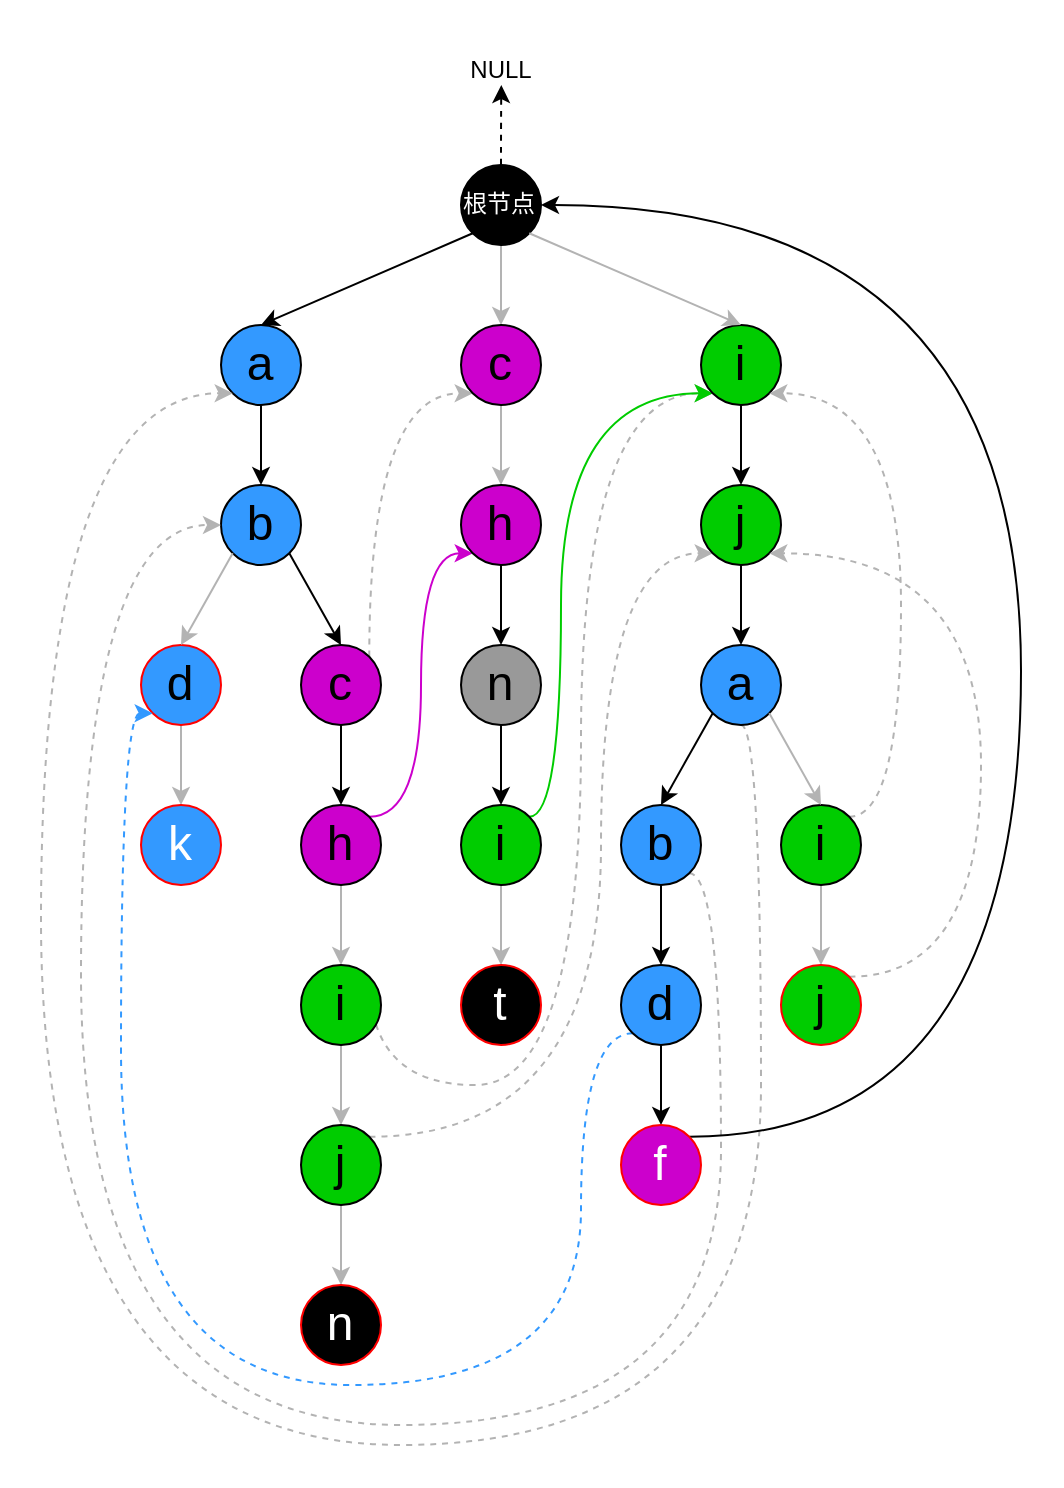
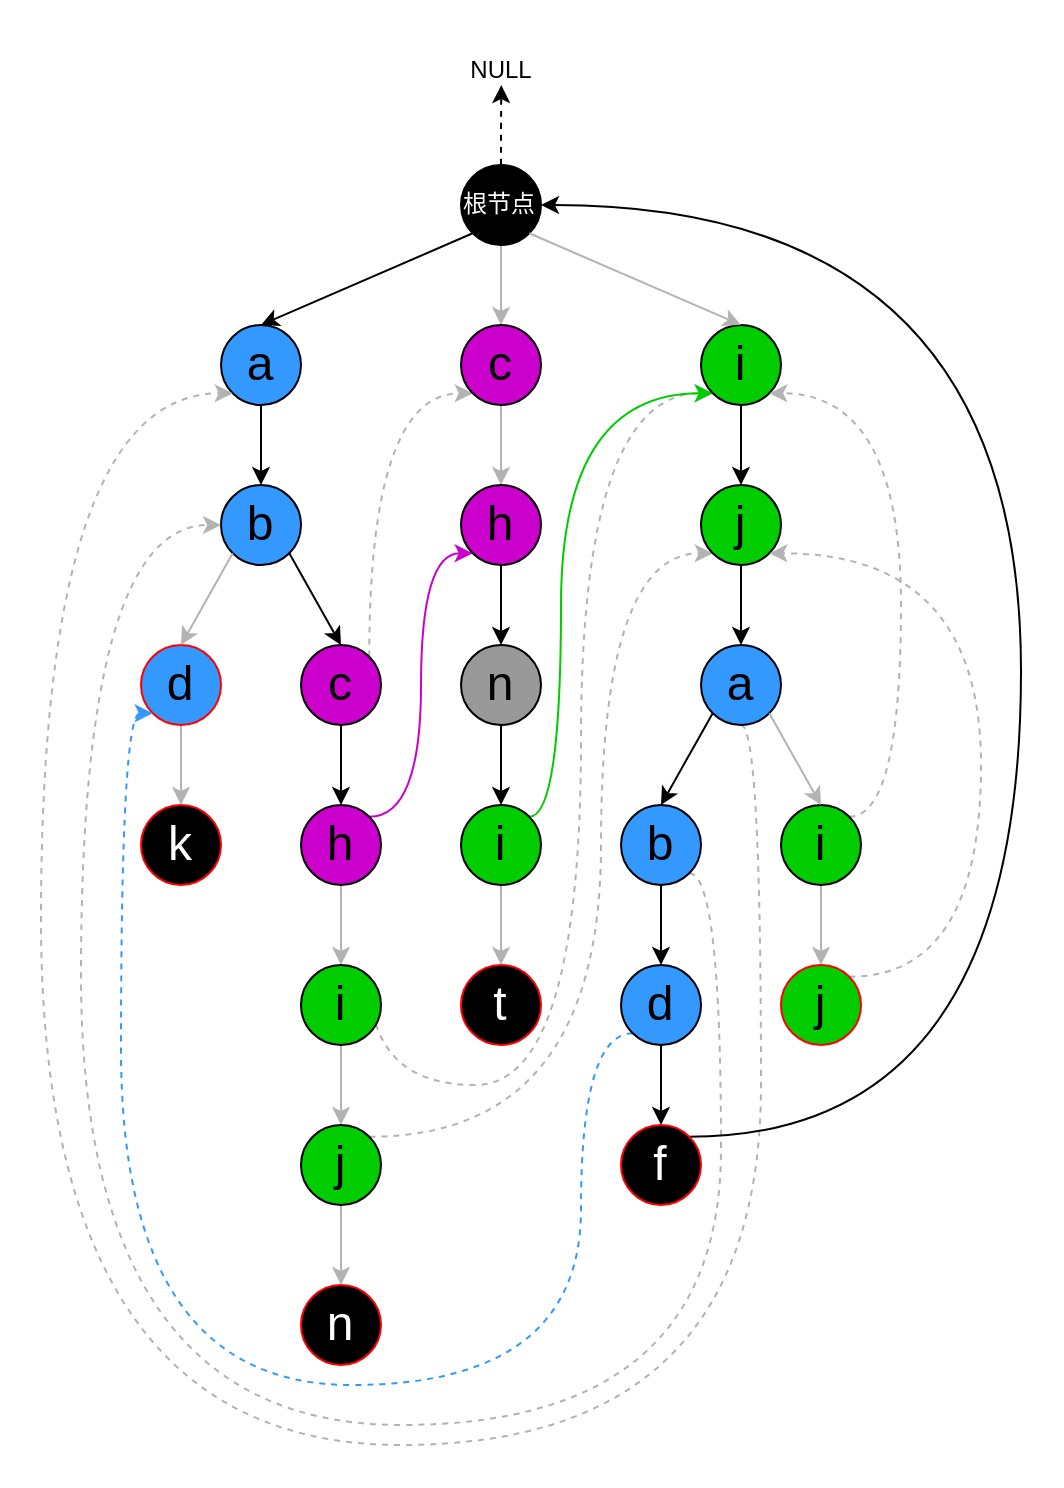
node "k": fillcolor #3399ff -> #000000
node "f": fillcolor #cc00cc -> #000000
